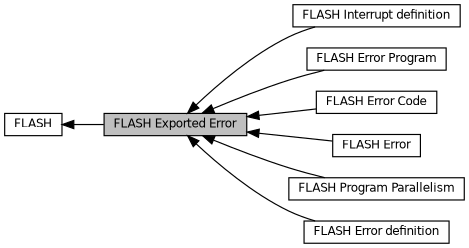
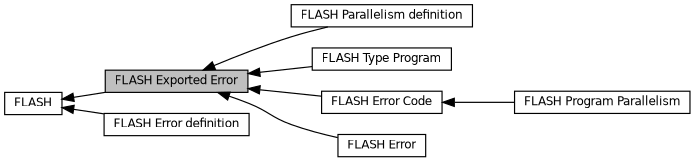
node "FLASH Interrupt definition": label "FLASH Interrupt definition" -> "FLASH Parallelism definition"
node "FLASH Error Program": label "FLASH Error Program" -> "FLASH Type Program"
edge "FLASH Program Parallelism" -> "FLASH Exported Error": now "FLASH Program Parallelism" -> "FLASH Error Code"
edge "FLASH Error definition" -> "FLASH Exported Error": now "FLASH Error definition" -> "FLASH"
